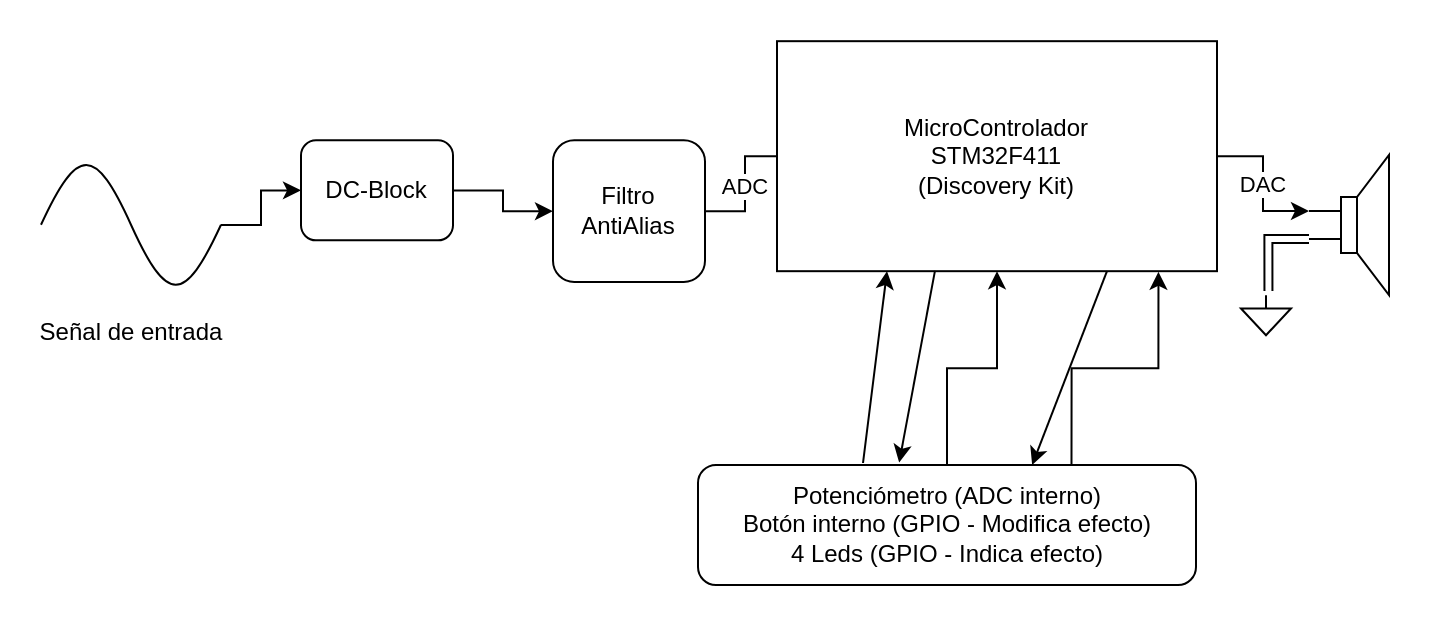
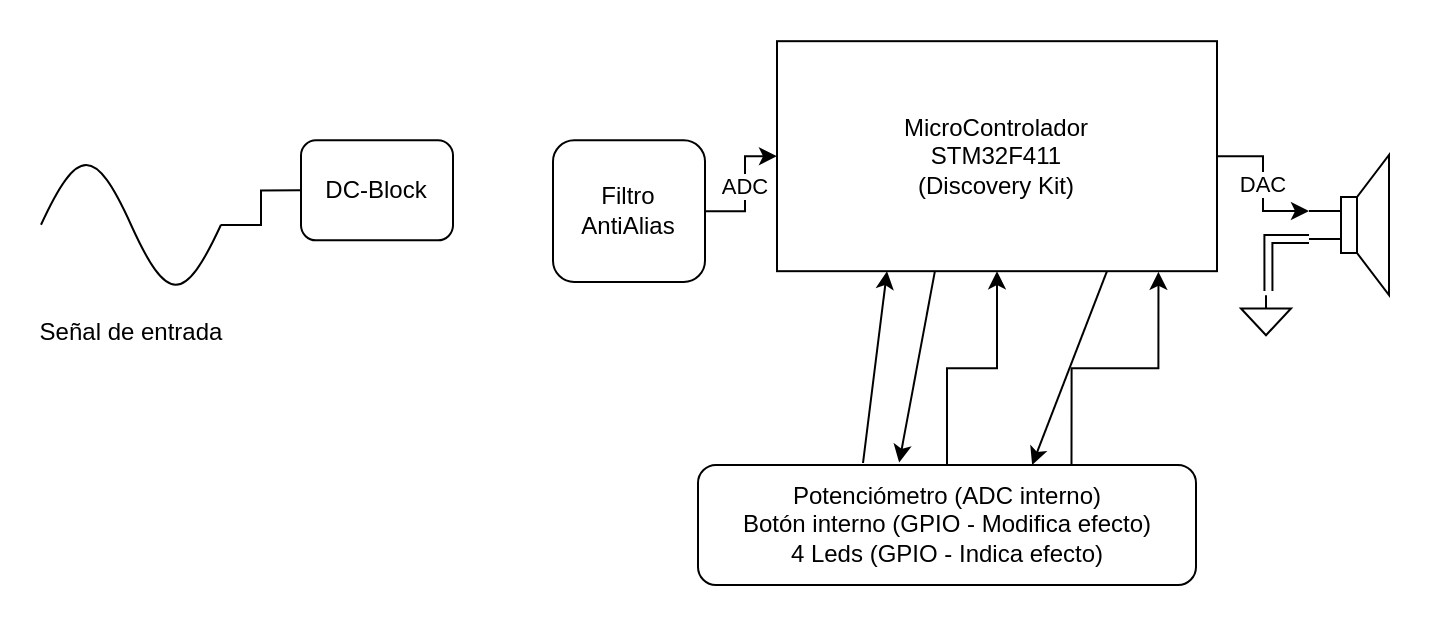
edge "MicroControlador STM32F411 (Discovery Kit)" -- "Filtro AntiAlias": arrowhead none -> classic
edge "Señal de entrada" -> "DC-Block": arrowhead classic -> none
edge "DC-Block" -> "Filtro AntiAlias": removed
